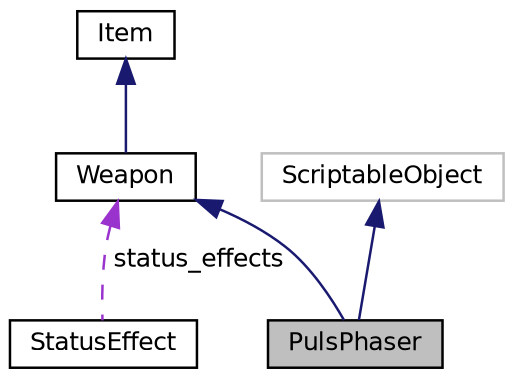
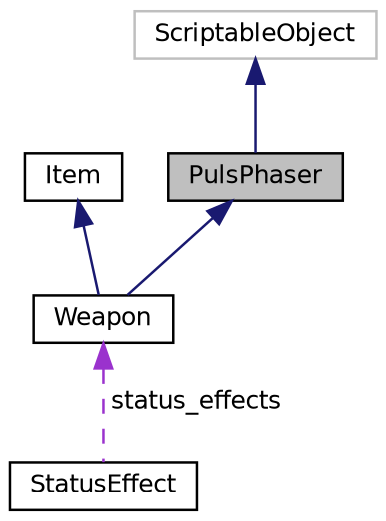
edge "PulsPhaser" -> "Weapon": reversed
